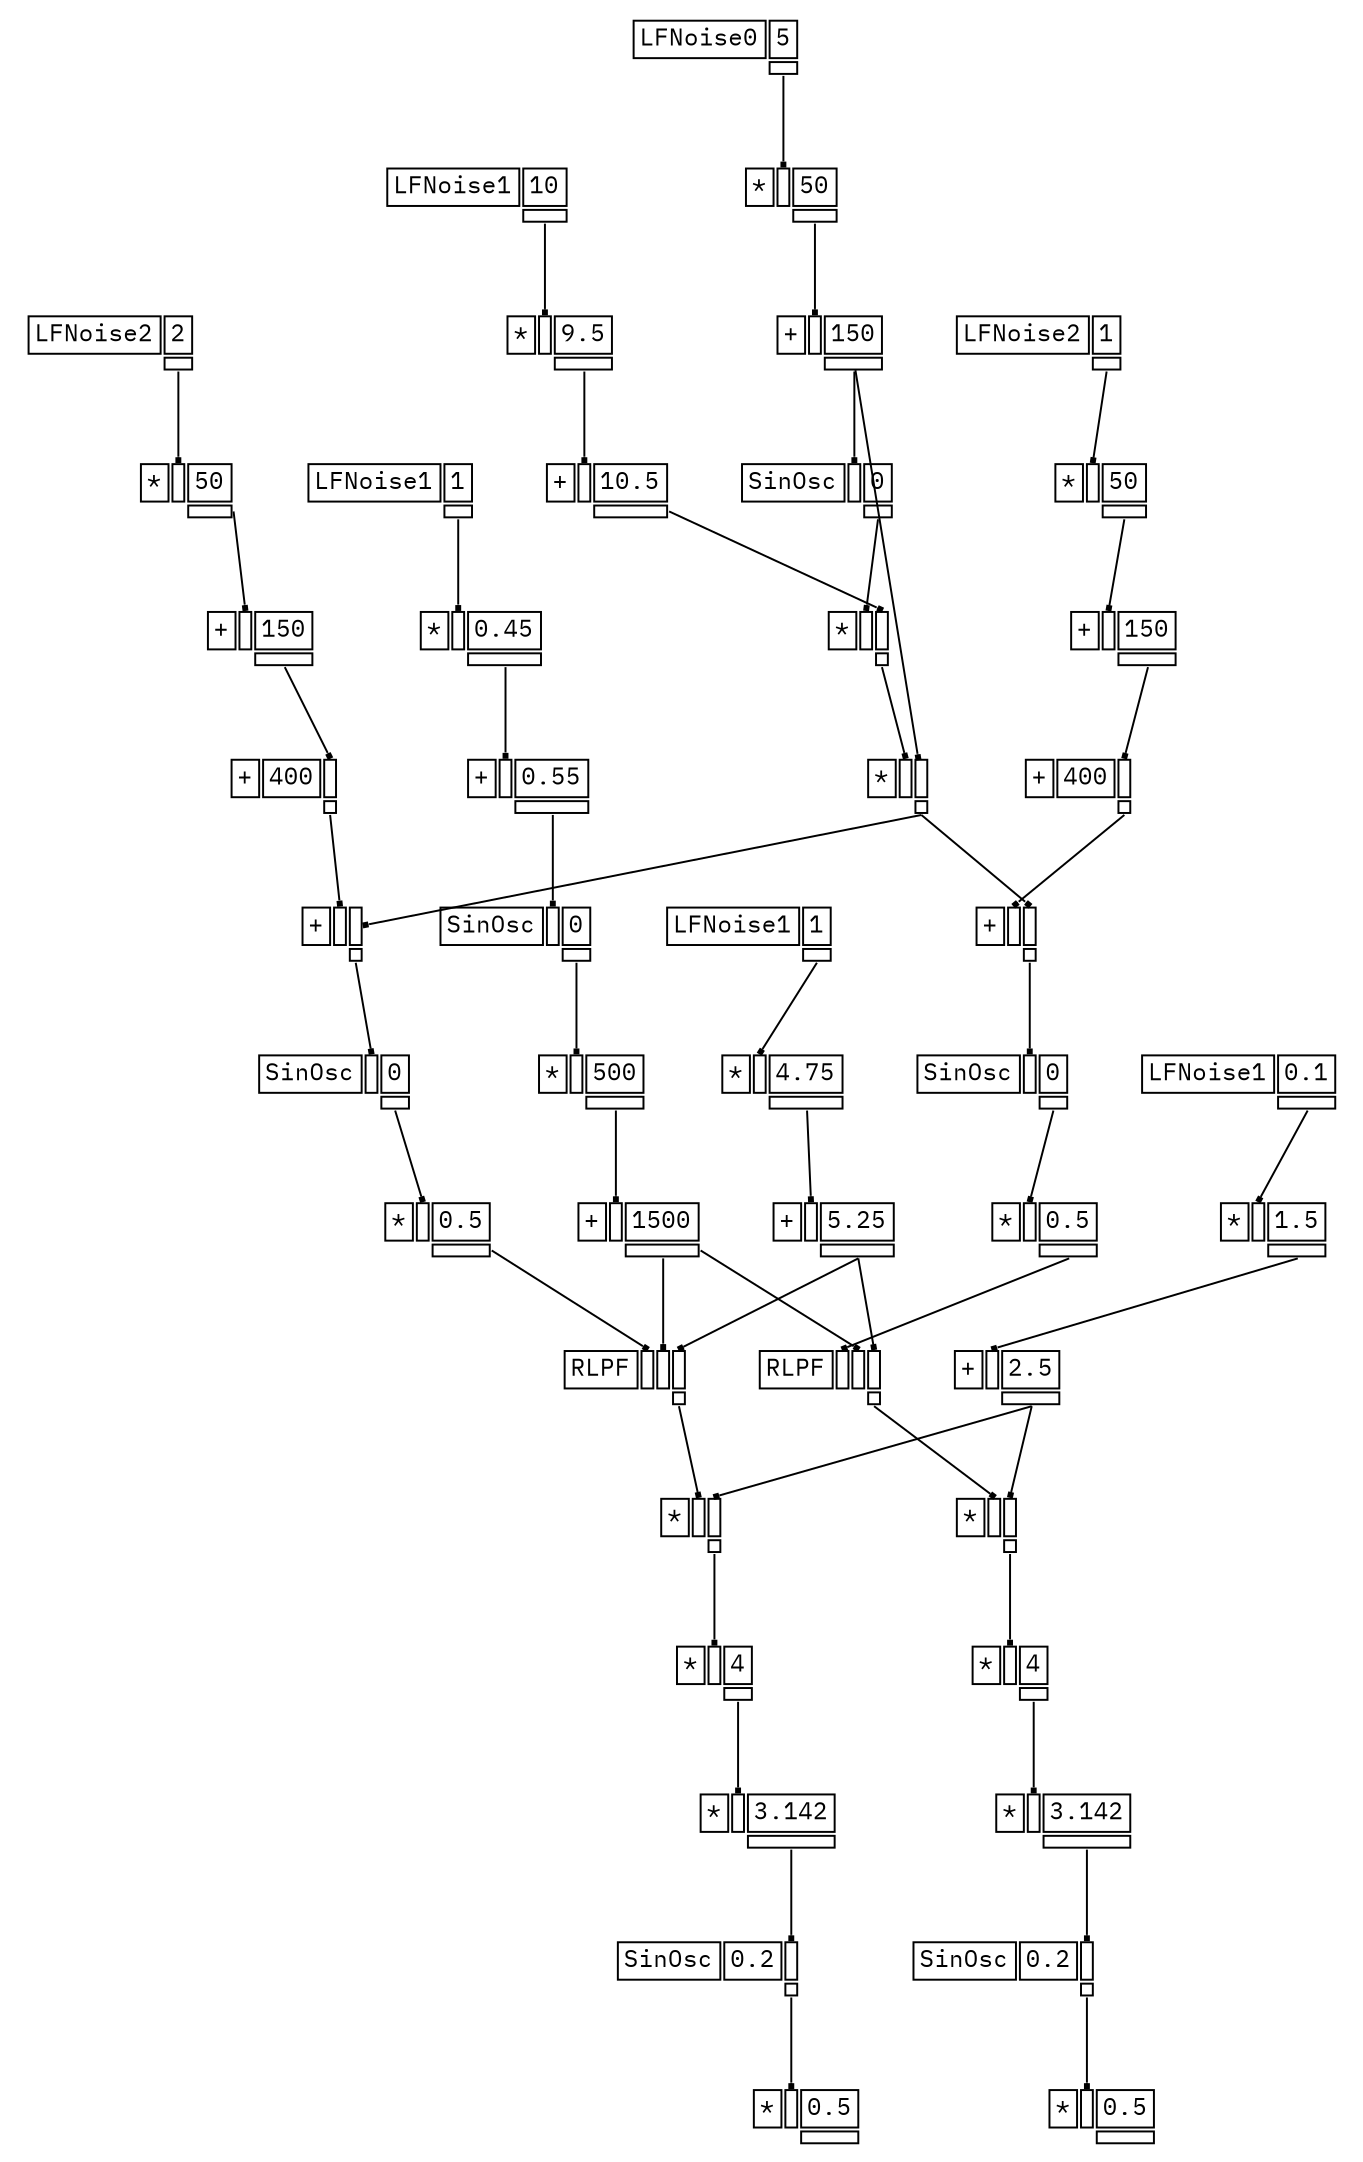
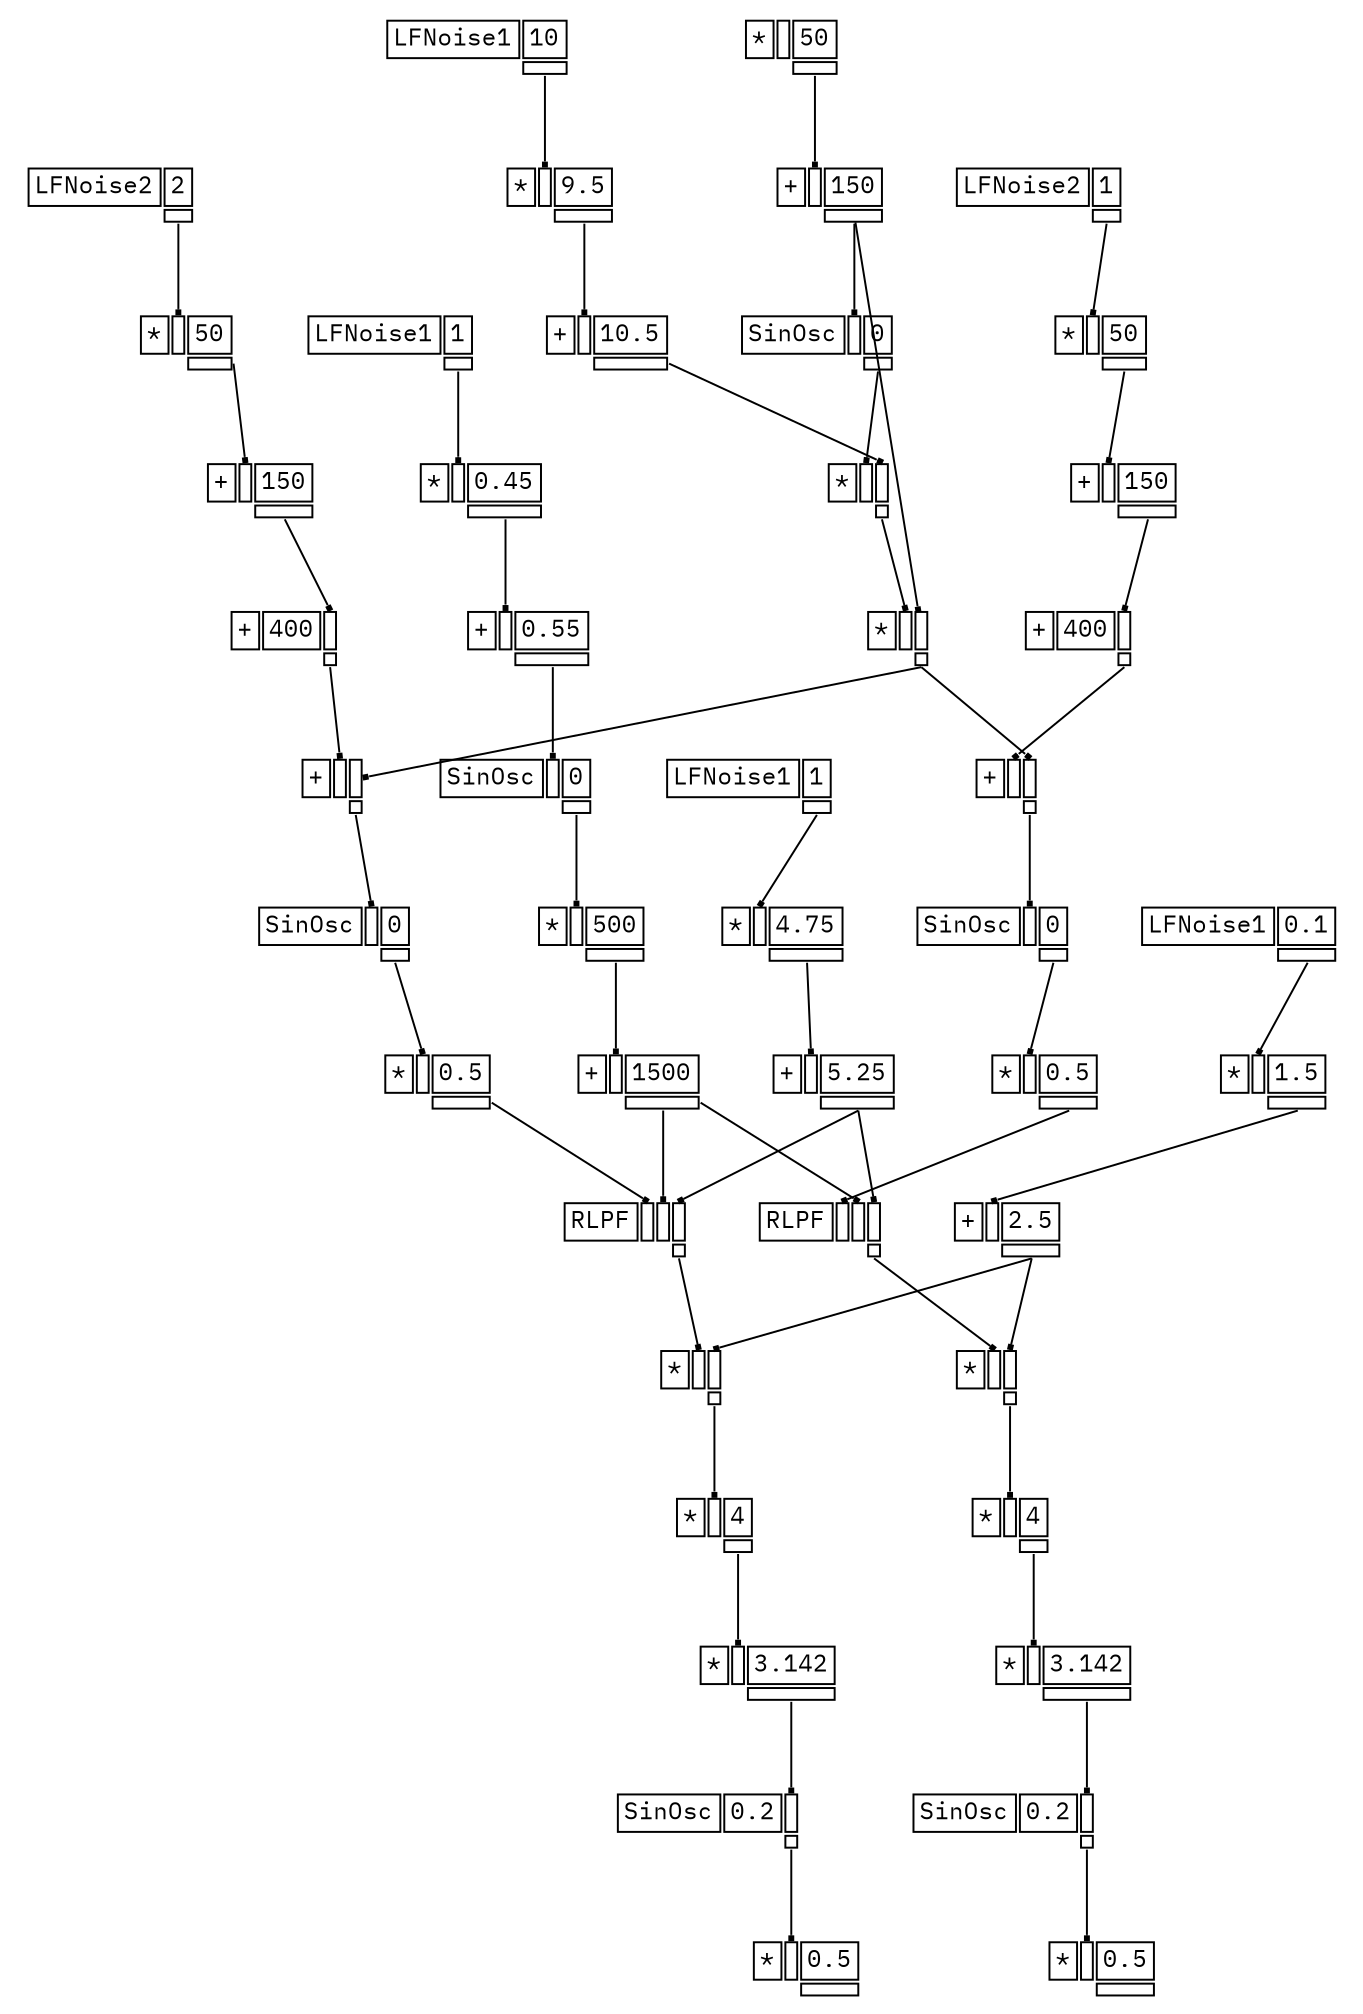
node "LFNoise0": removed
